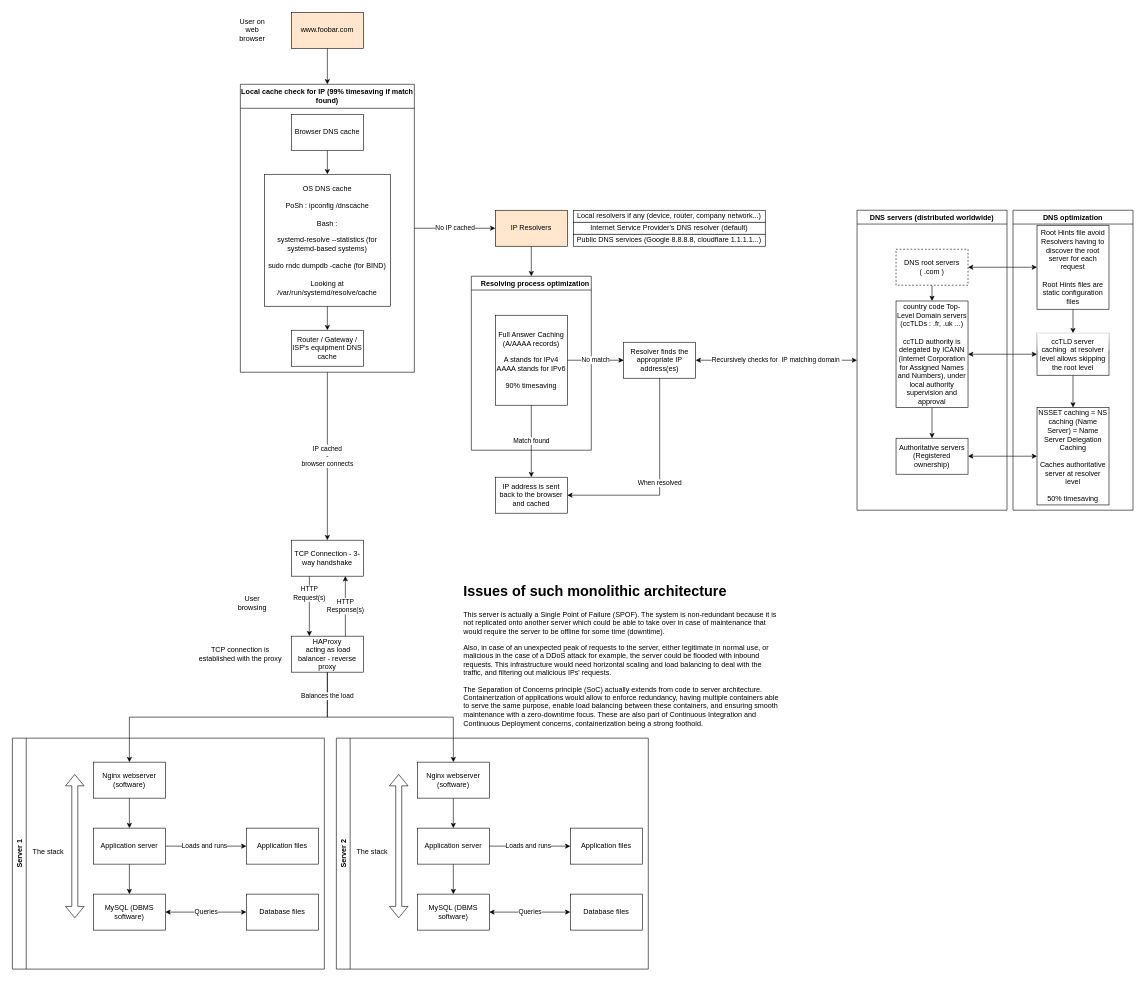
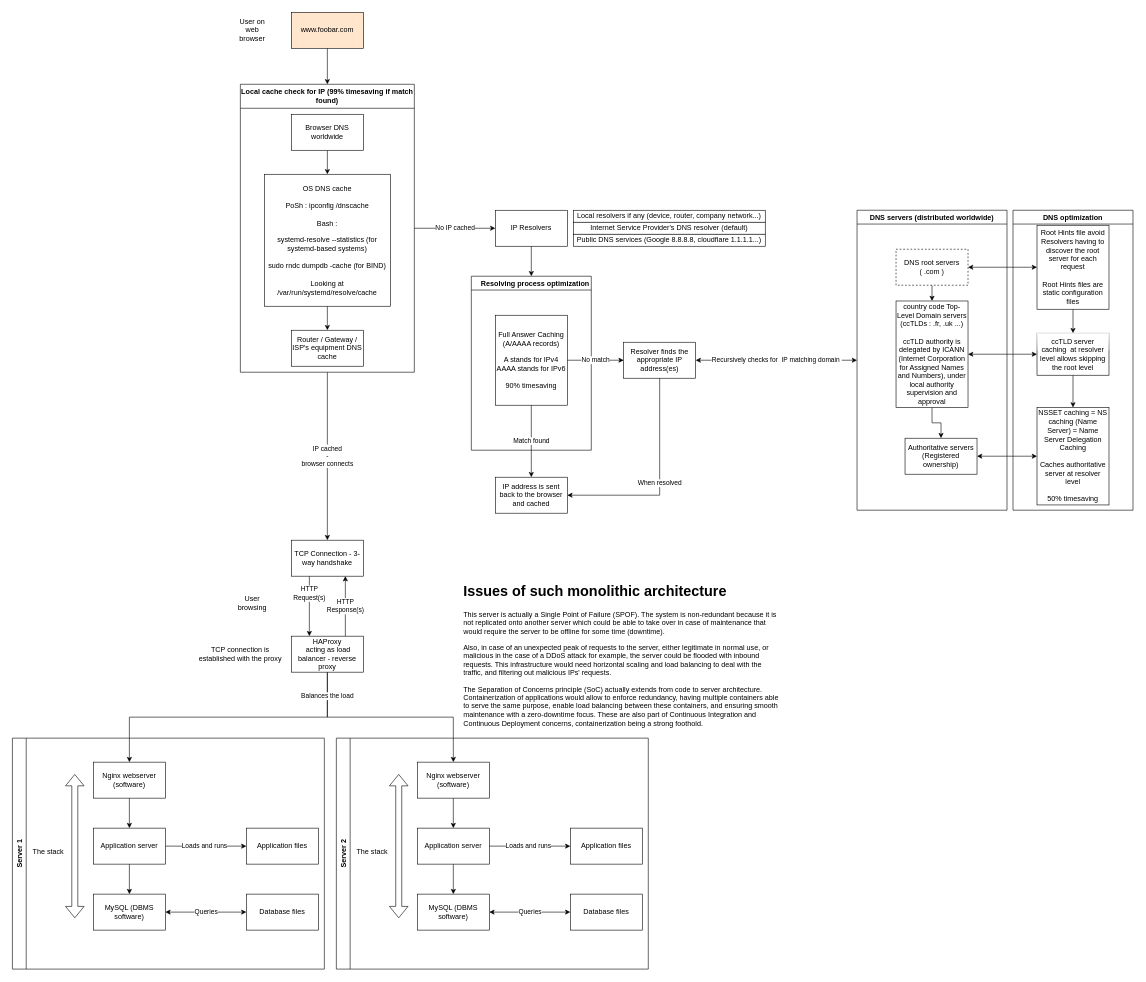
node "Browser DNS cache": label "Browser DNS cache" -> "Browser DNS worldwide"
node "IP Resolvers": fillcolor #ffe6cc -> #ffffff
node "Authoritative servers (Registered ownership)": moved (932, 456) -> (941, 456)
